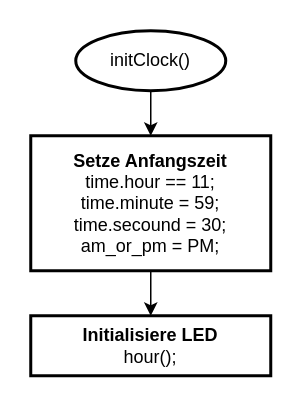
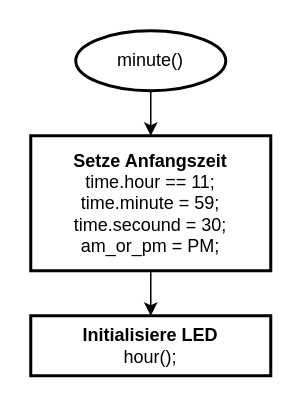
node "initClock()": label "initClock()" -> "minute()"
